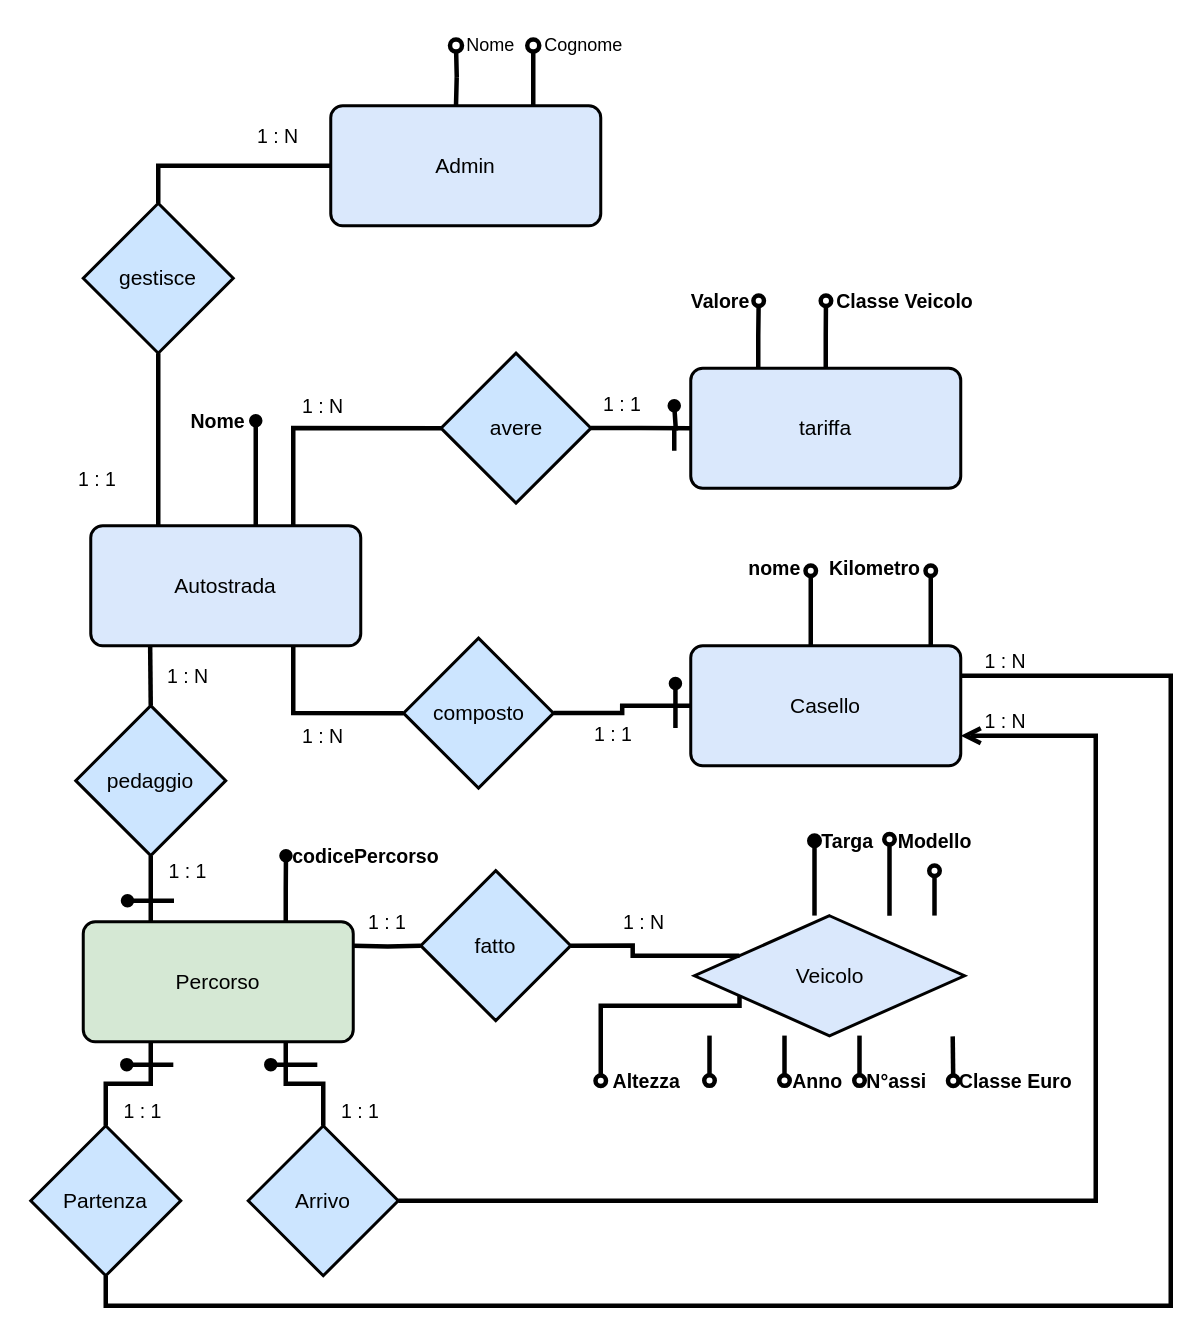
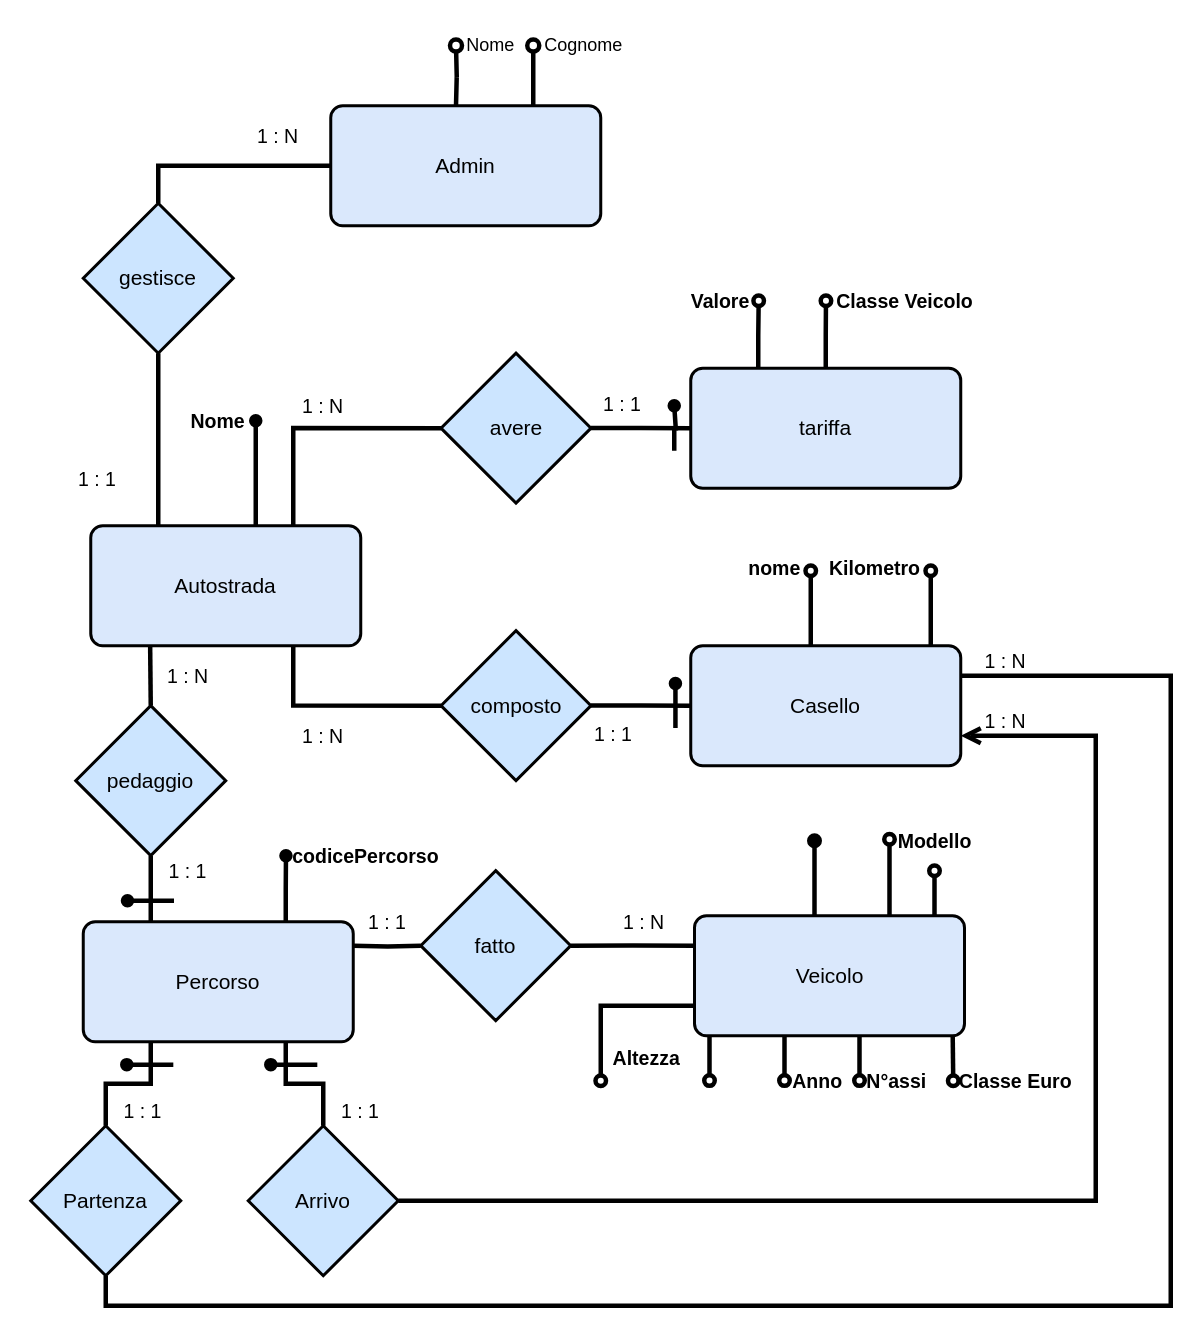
node "composto": moved (479, 713) -> (516, 706)
node "Targa": removed
node "Veicolo": shape diamond -> rounded rectangle
node "Percorso": fillcolor #d5e8d4 -> #dae8fc
node "Altezza": moved (644, 1080) -> (644, 1058)
